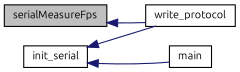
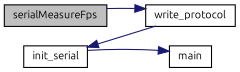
edge "write_protocol" -> "serialMeasureFps": reversed
edge "main" -> "init_serial": reversed
